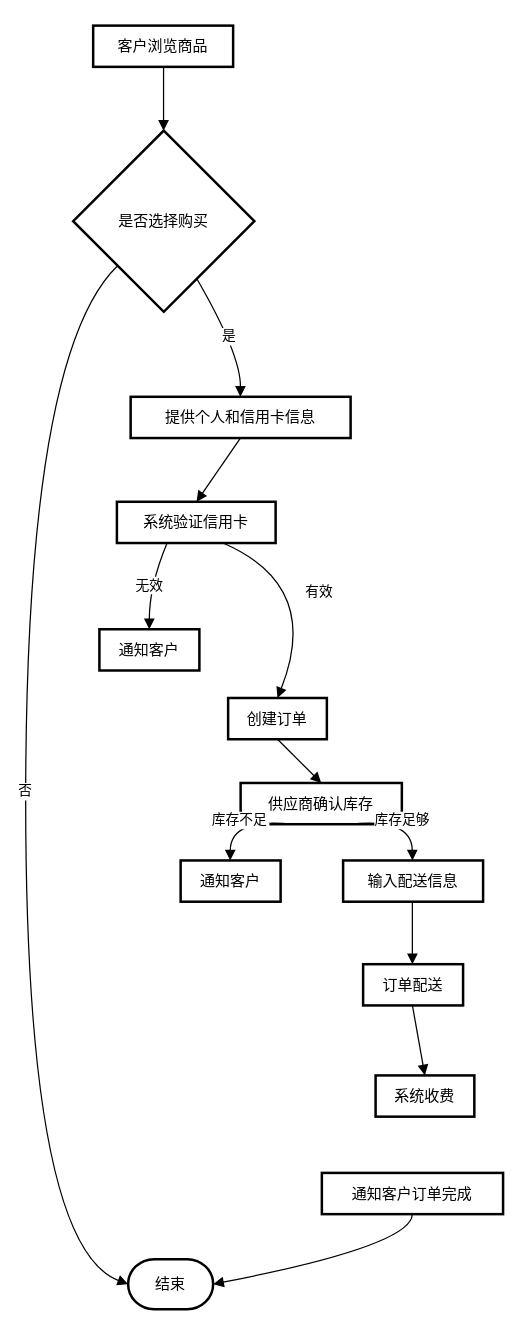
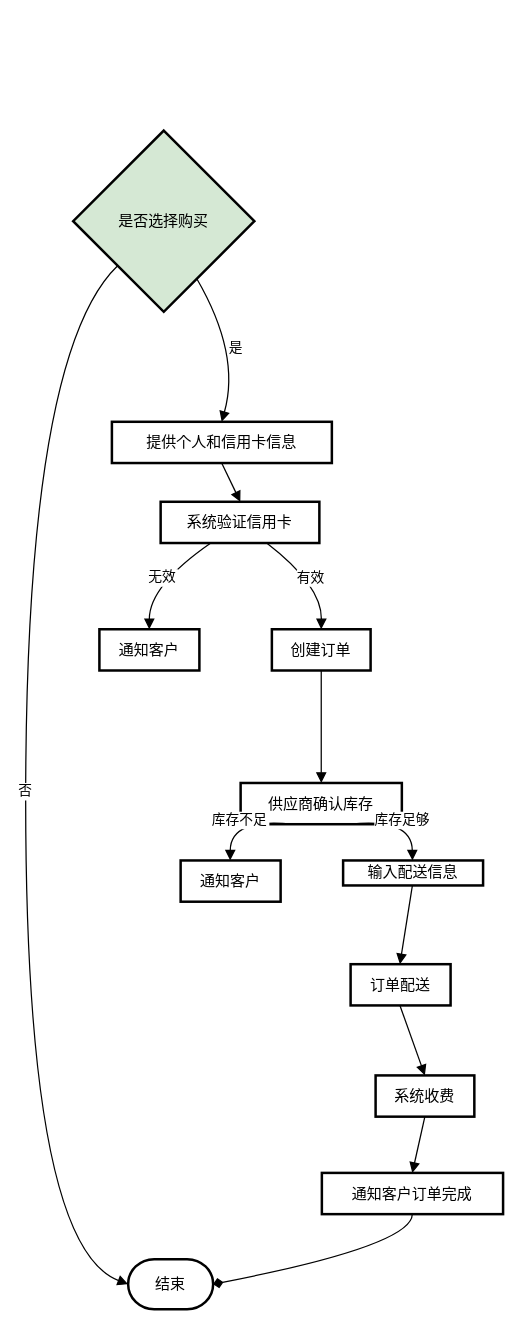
node "客户浏览商品": removed
edge "客户浏览商品" -> "是否选择购买": removed
node "是否选择购买": fillcolor #ffffff -> #d5e8d4
node "提供个人和信用卡信息": moved (241, 418) -> (222, 443)
node "系统验证信用卡": moved (196, 523) -> (240, 523)
node "创建订单": moved (278, 719) -> (321, 650)
node "输入配送信息": size 140x41 -> 140x25
node "订单配送": moved (413, 985) -> (401, 985)
edge "系统收费" -> "通知客户订单完成": added
edge "通知客户订单完成" -> "结束": arrowhead block -> diamond
